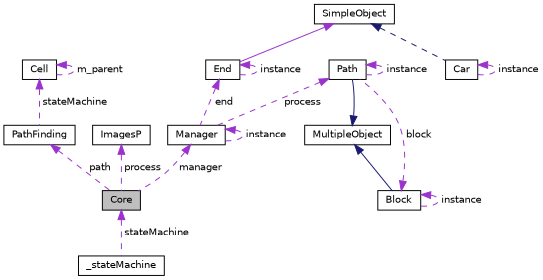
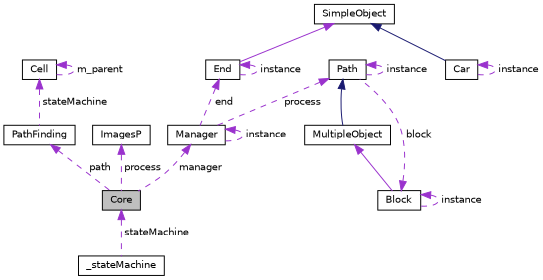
edge "Car" -> "SimpleObject": style dashed -> solid
edge "Path" -> "MultipleObject": reversed
edge "Block" -> "MultipleObject": color midnightblue -> darkorchid3
